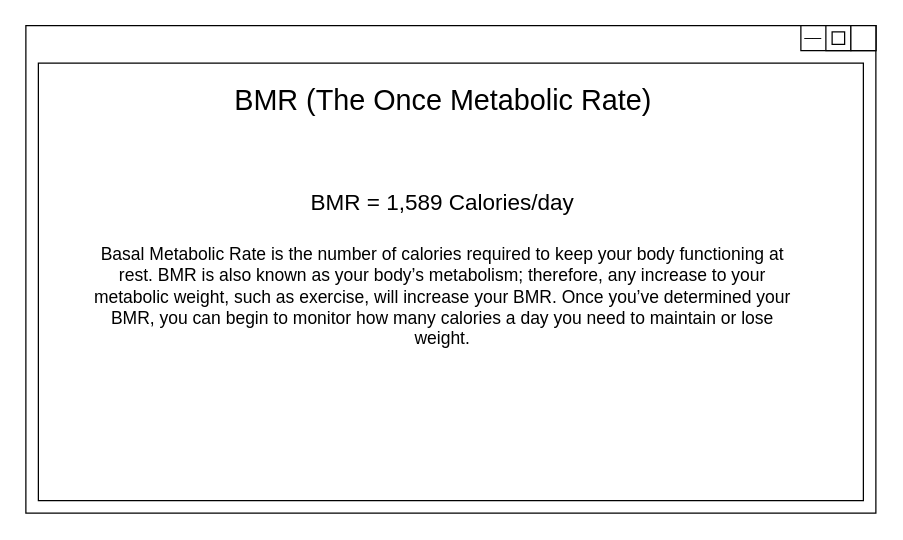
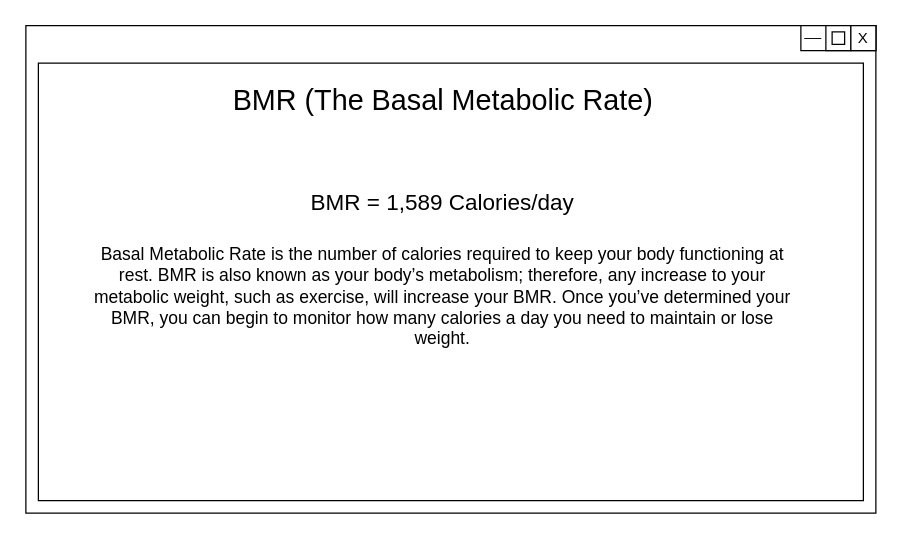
node "X": added
node "BMR (The Once Metabolic Rate)": label "BMR (The Once Metabolic Rate)" -> "BMR (The Basal Metabolic Rate)"
